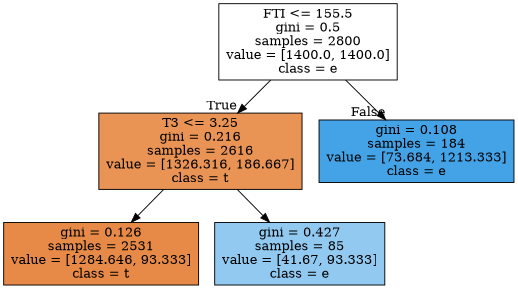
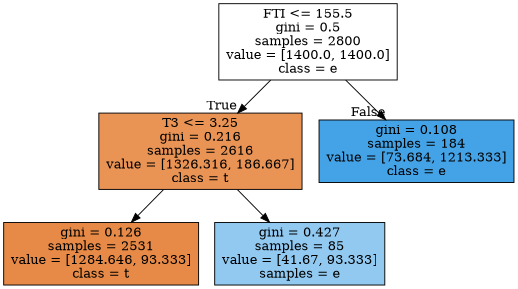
node "gini = 0.427 samples = 85 value = [41.67, 93.333] class = e": label "gini = 0.427 samples = 85 value = [41.67, 93.333] class = e" -> "gini = 0.427 samples = 85 value = [41.67, 93.333] samples = e"
